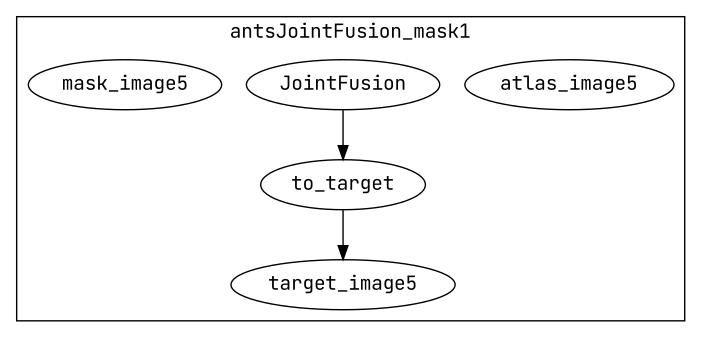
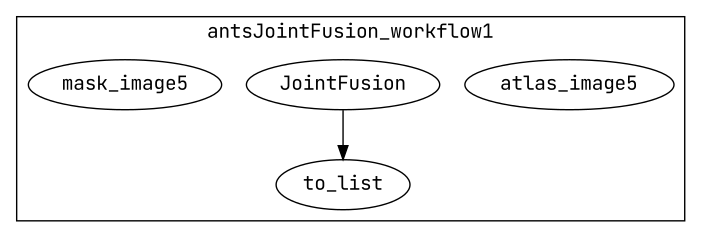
cluster "antsJointFusion_mask1": label "antsJointFusion_mask1" -> "antsJointFusion_workflow1"
node "to_target": label "to_target" -> "to_list"
node "target_image5": removed
